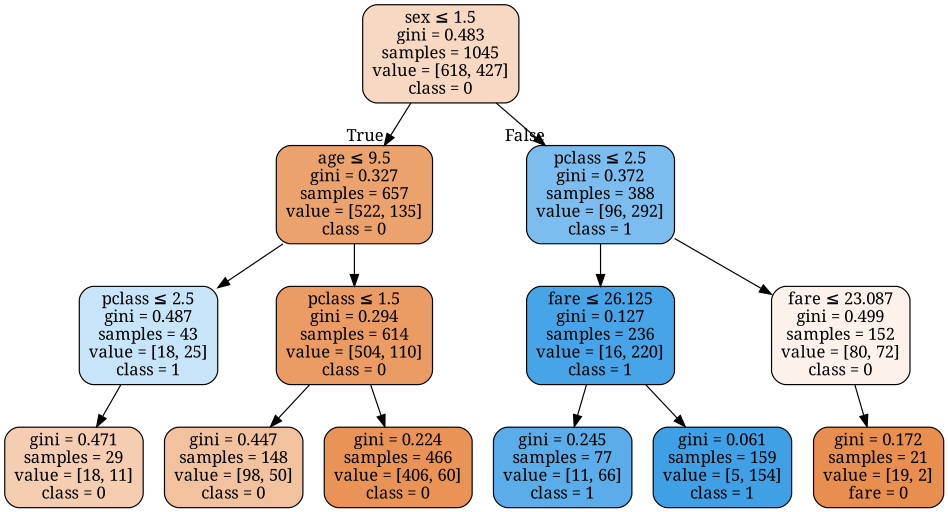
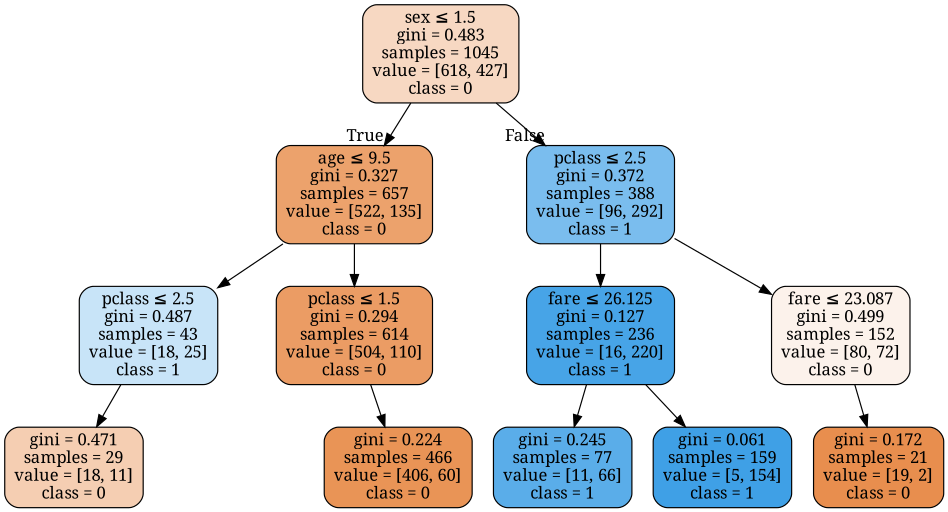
node "gini = 0.447": removed
node "gini = 0.172": text "fare = 0" -> "class = 0"
